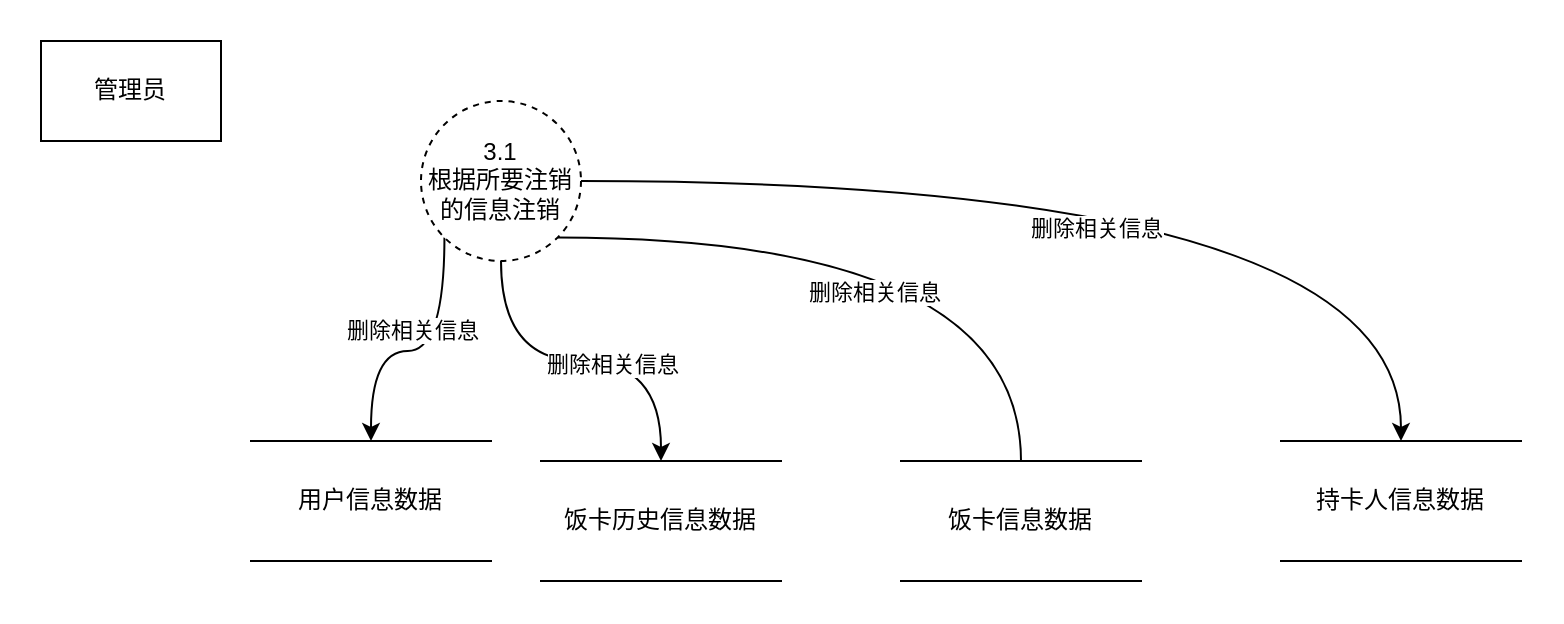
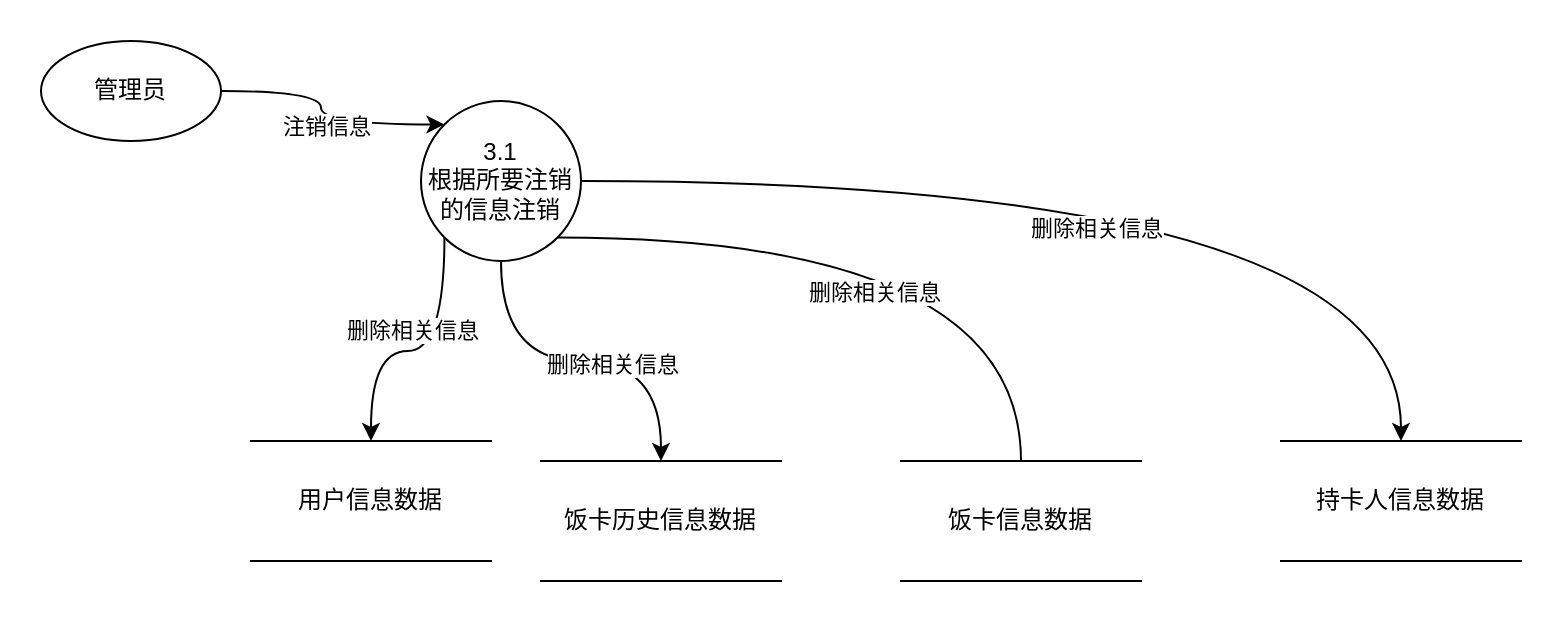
node "管理员": shape rectangle -> ellipse
edge "管理员" -> "3.1 根据所要注销的信息注销": added, label "注销信息"
node "3.1 根据所要注销的信息注销": style dashed -> solid
